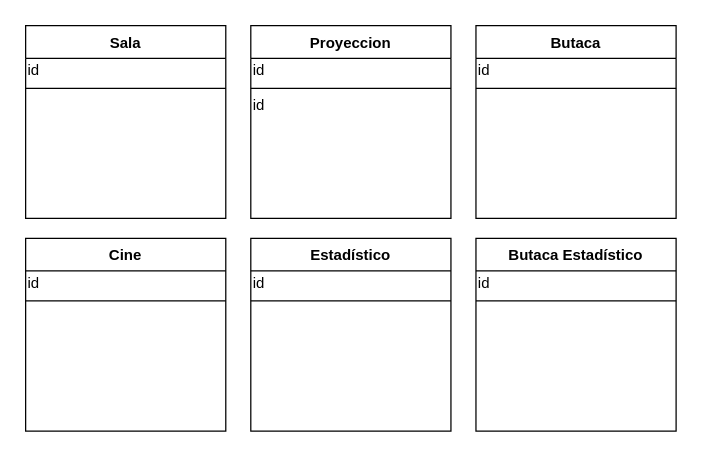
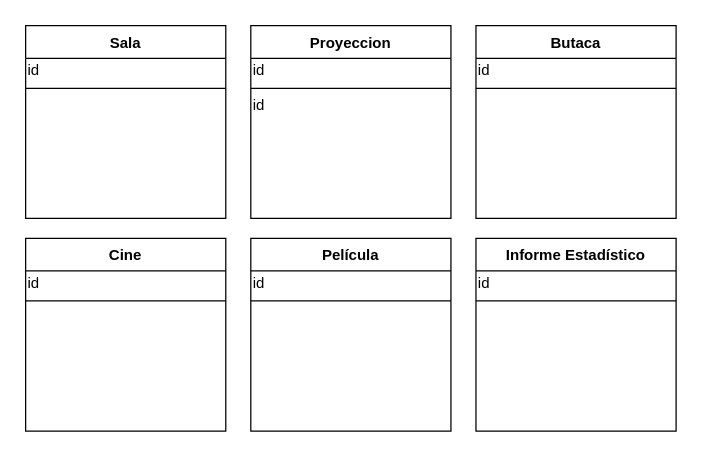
node "Estadístico": label "Estadístico" -> "Película"
node "Butaca Estadístico": label "Butaca Estadístico" -> "Informe Estadístico"
